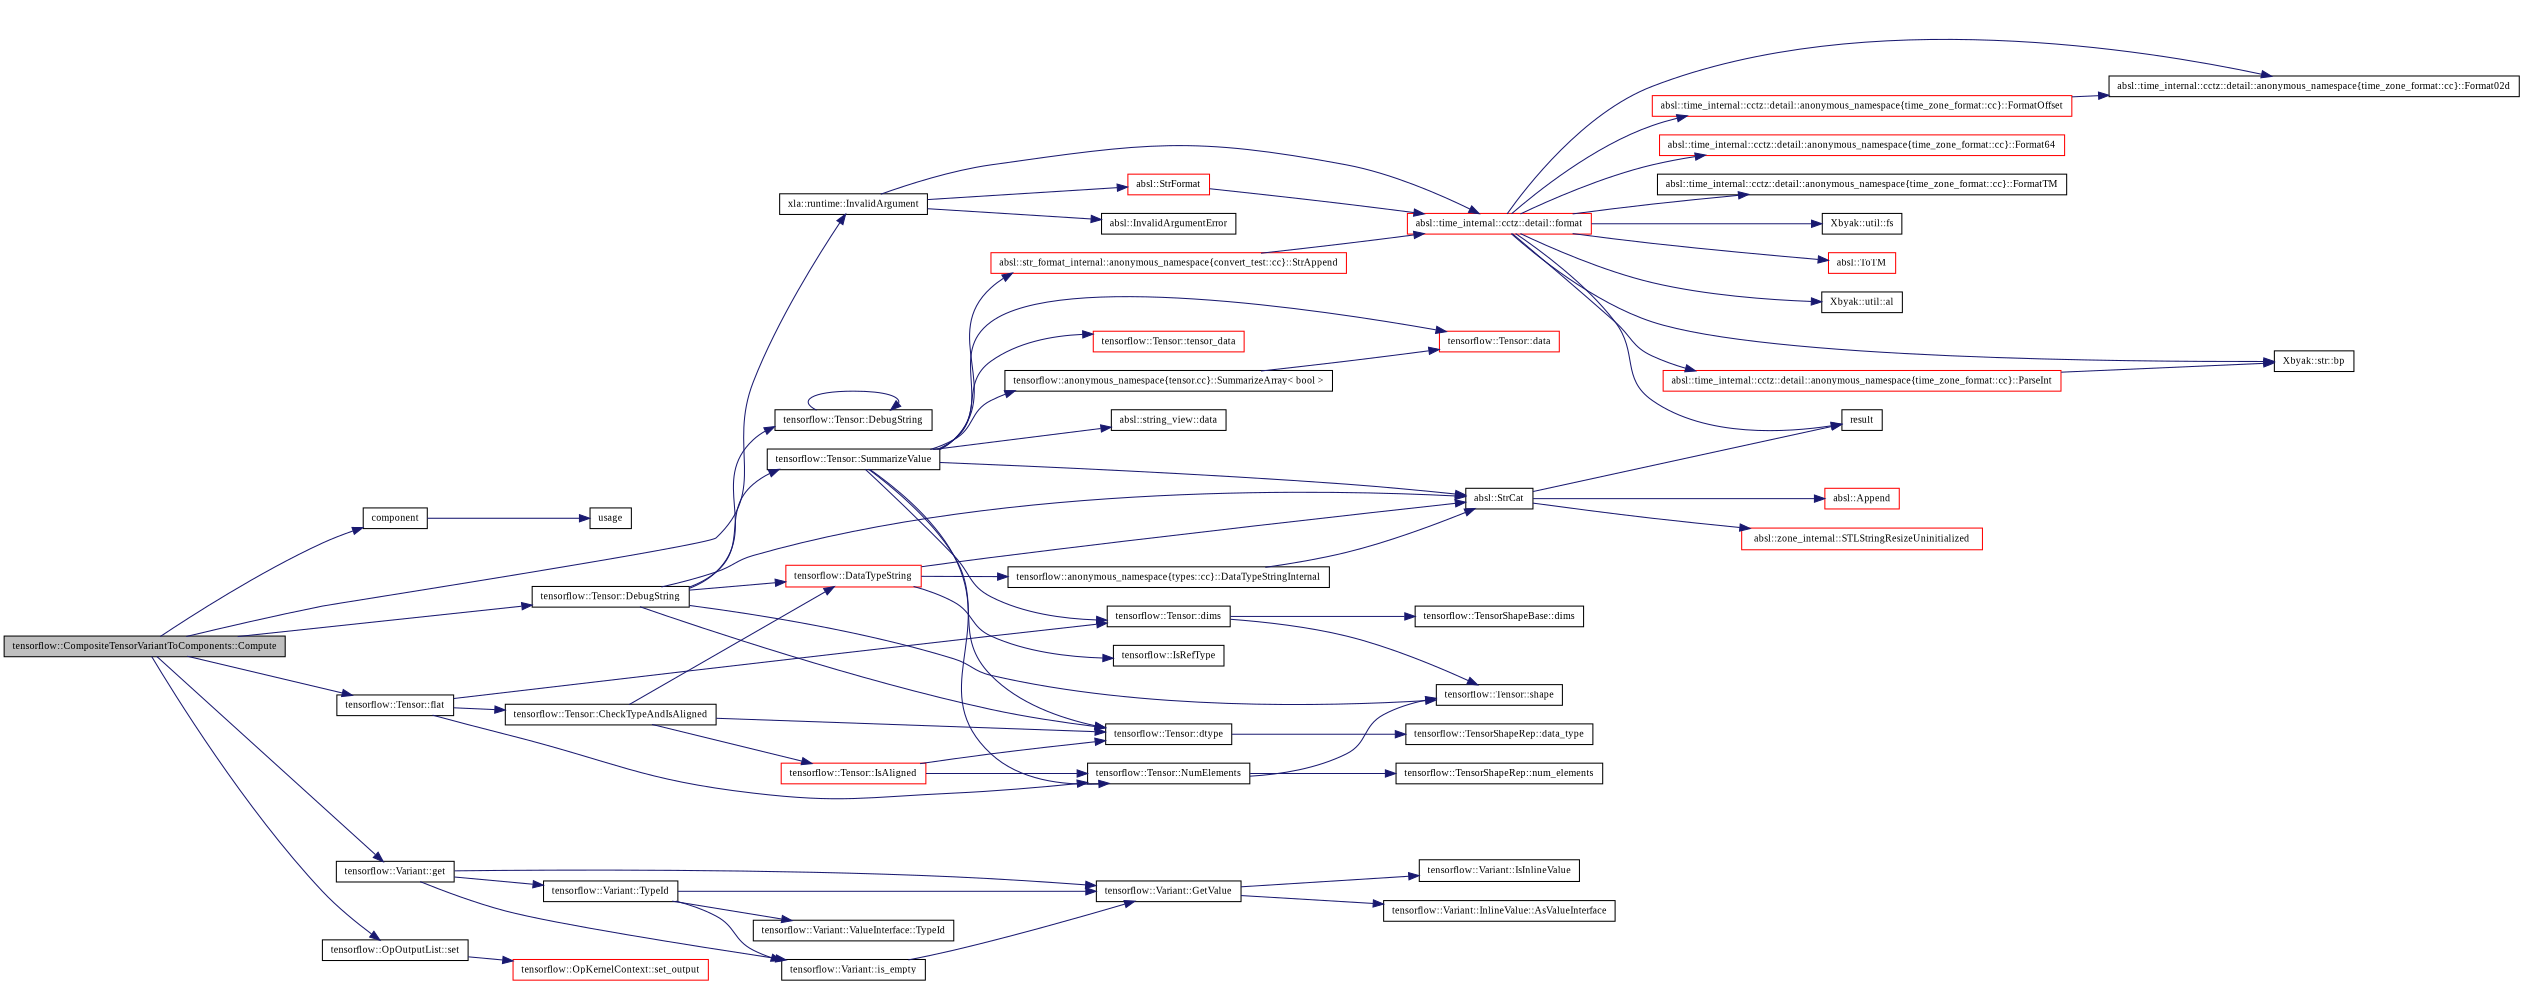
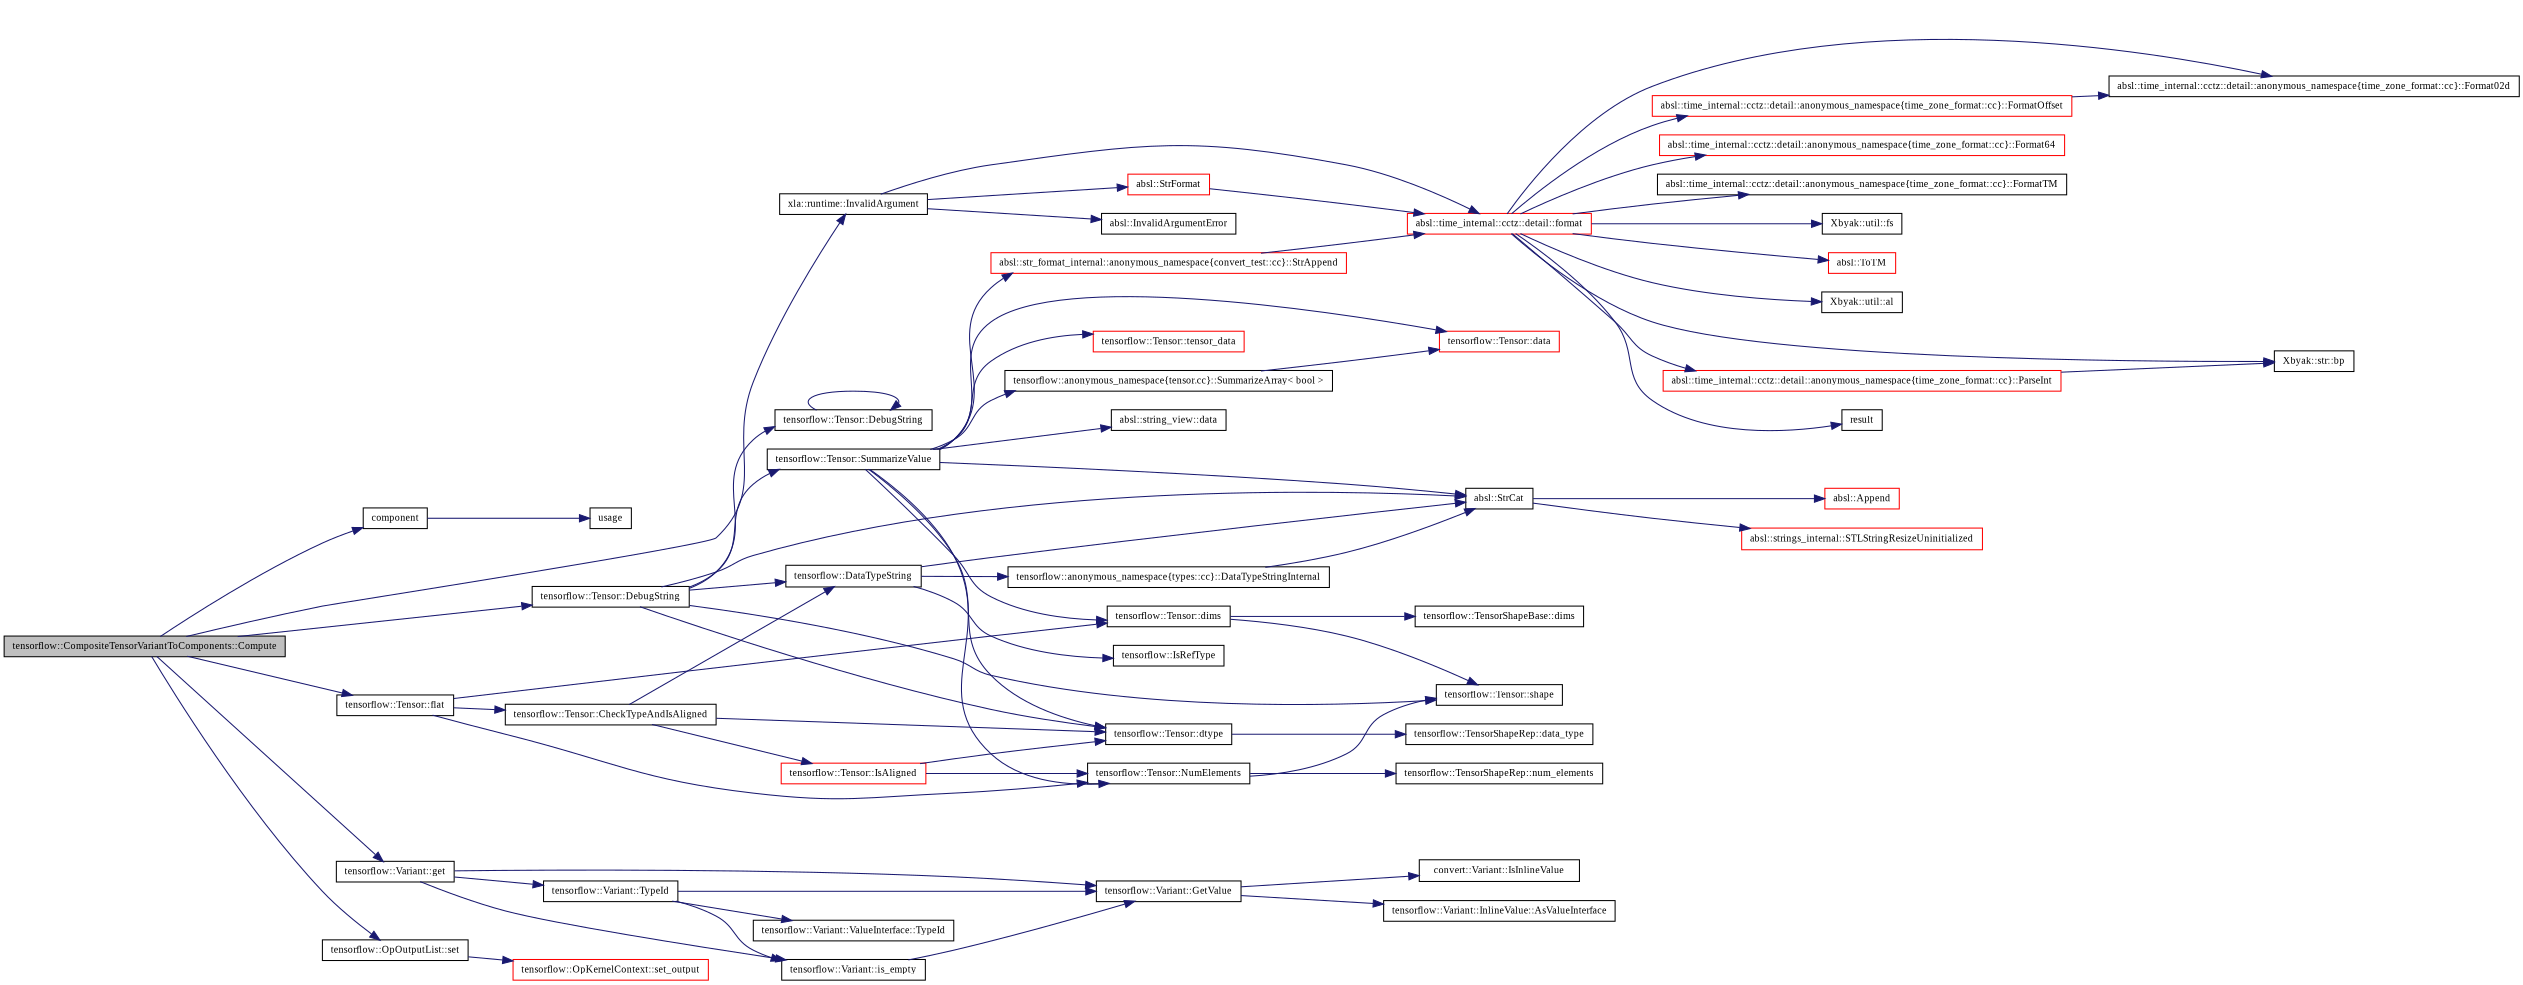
edge "absl::StrCat" -> "result": removed
node "absl::zone_internal::STLStringResizeUninitialized": label "absl::zone_internal::STLStringResizeUninitialized" -> "absl::strings_internal::STLStringResizeUninitialized"
node "tensorflow::DataTypeString": color red -> black
node "tensorflow::Variant::IsInlineValue": label "tensorflow::Variant::IsInlineValue" -> "convert::Variant::IsInlineValue"
